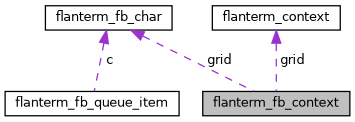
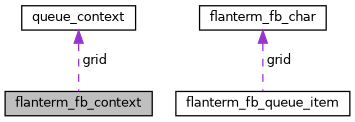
node "flanterm_context": label "flanterm_context" -> "queue_context"
edge "flanterm_fb_queue_item" -> "flanterm_fb_char": label " c" -> " grid"
edge "flanterm_fb_context" -> "flanterm_fb_char": removed, label "grid"
